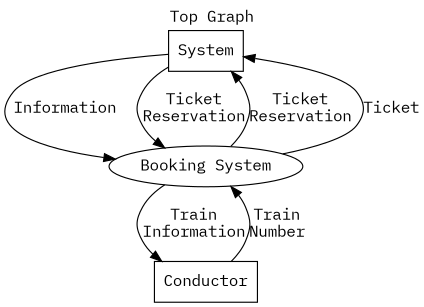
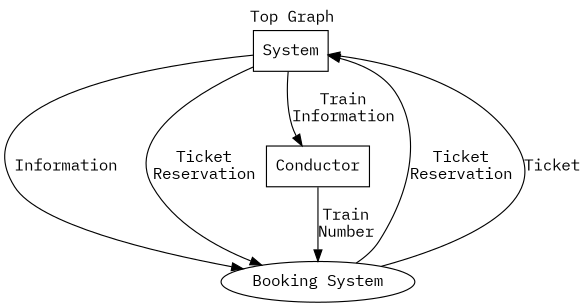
edge "Booking System" -> "Conductor": now "System" -> "Conductor"
